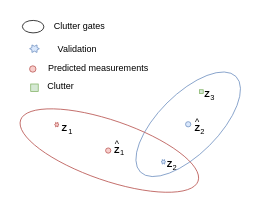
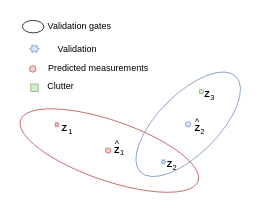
node "Clutter gates": label "Clutter gates" -> "Validation gates"
